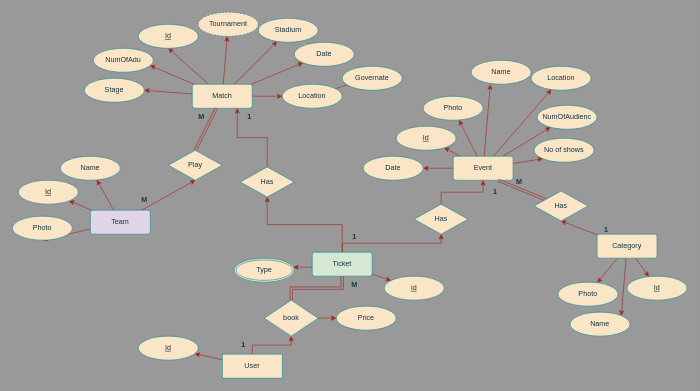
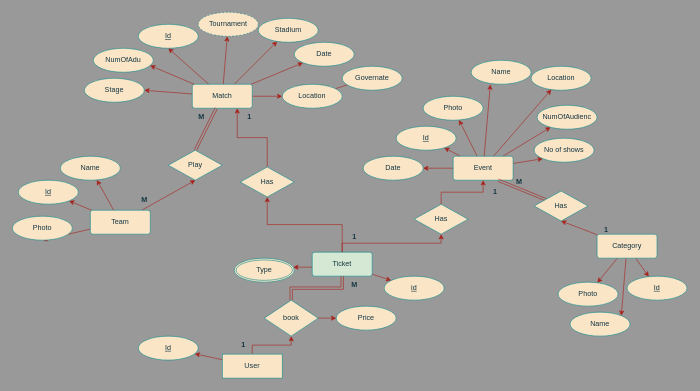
node "Team": fillcolor #e1d5e7 -> #fae5c7
